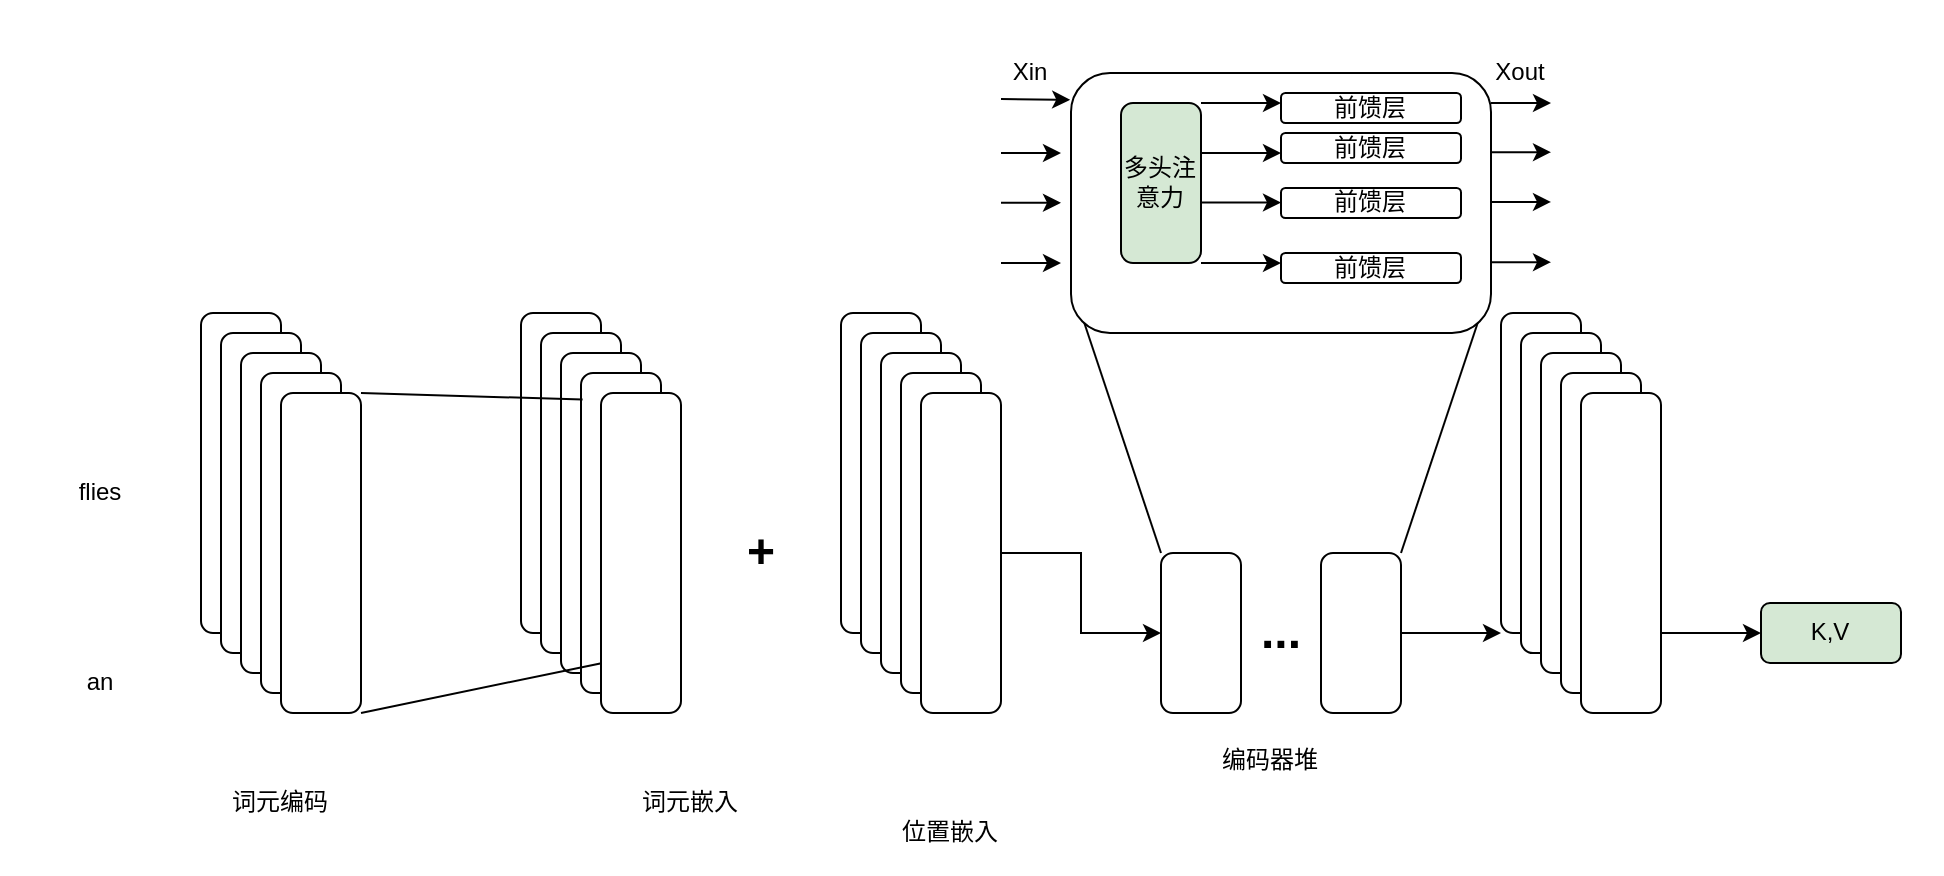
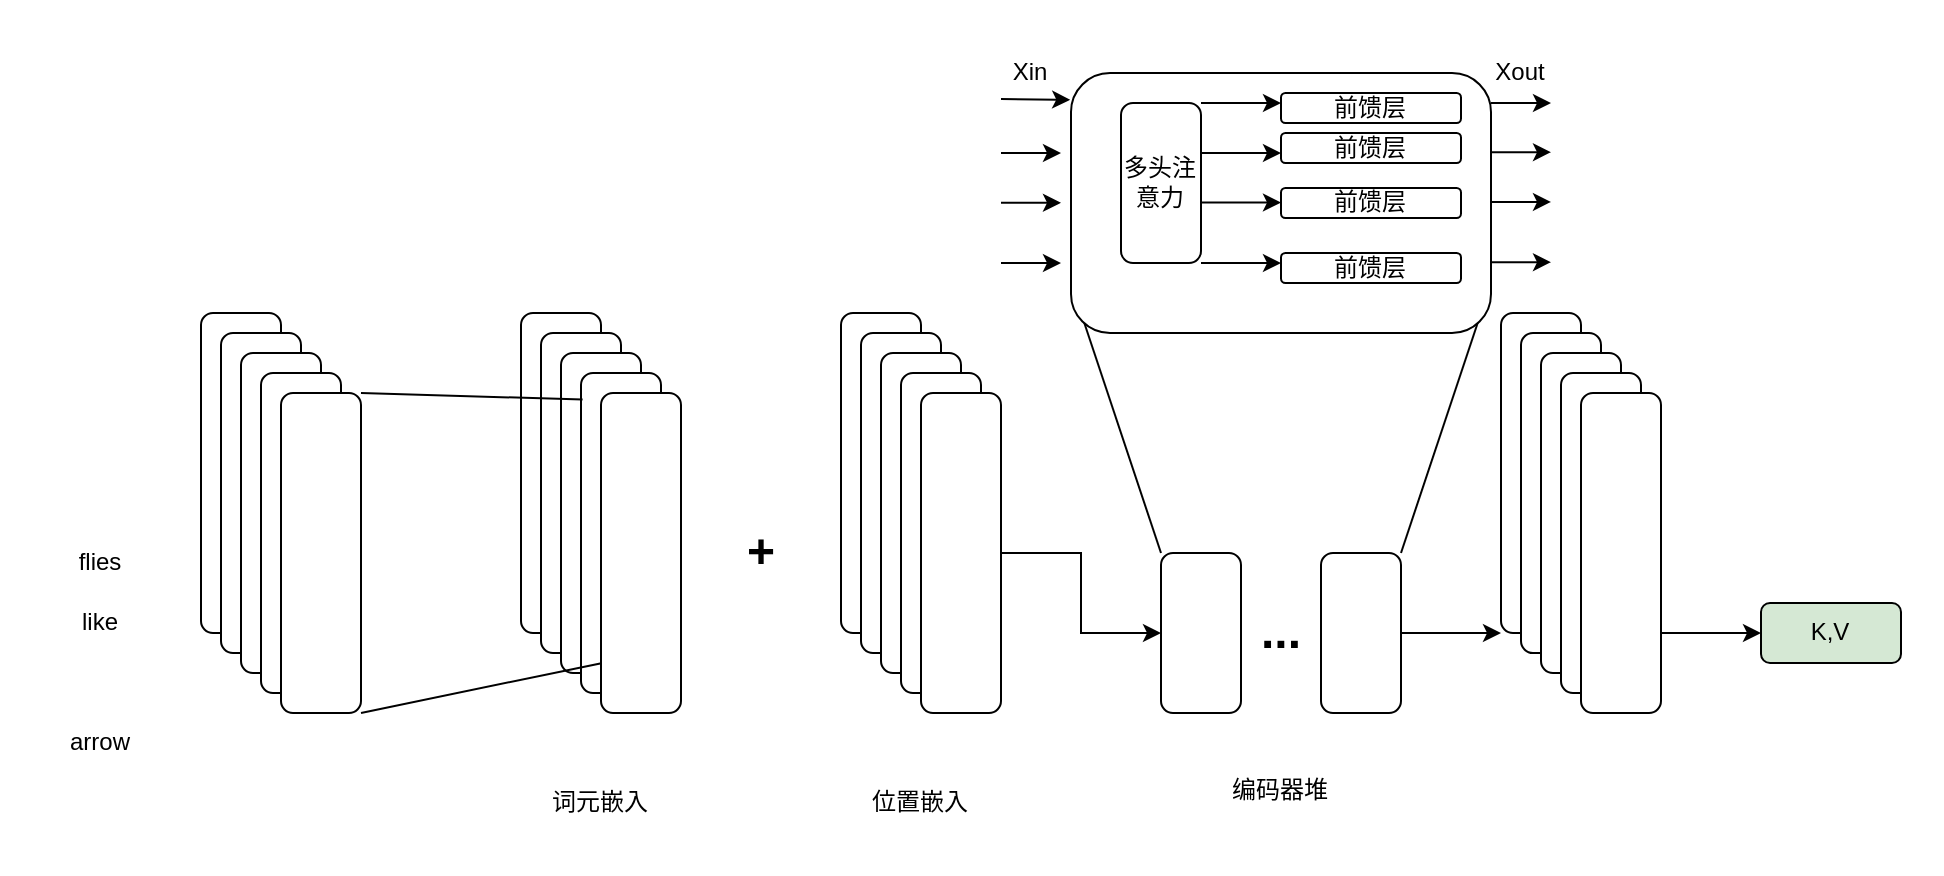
node "多头注意力": fillcolor #d5e8d4 -> #ffffff
node "flies": moved (101, 493) -> (101, 563)
node "like": added
node "an": removed
node "arrow": added
node "编码器堆": moved (1271, 761) -> (1281, 791)
node "词元编码": removed
node "词元嵌入": moved (691, 803) -> (601, 803)
node "位置嵌入": moved (951, 833) -> (921, 803)
